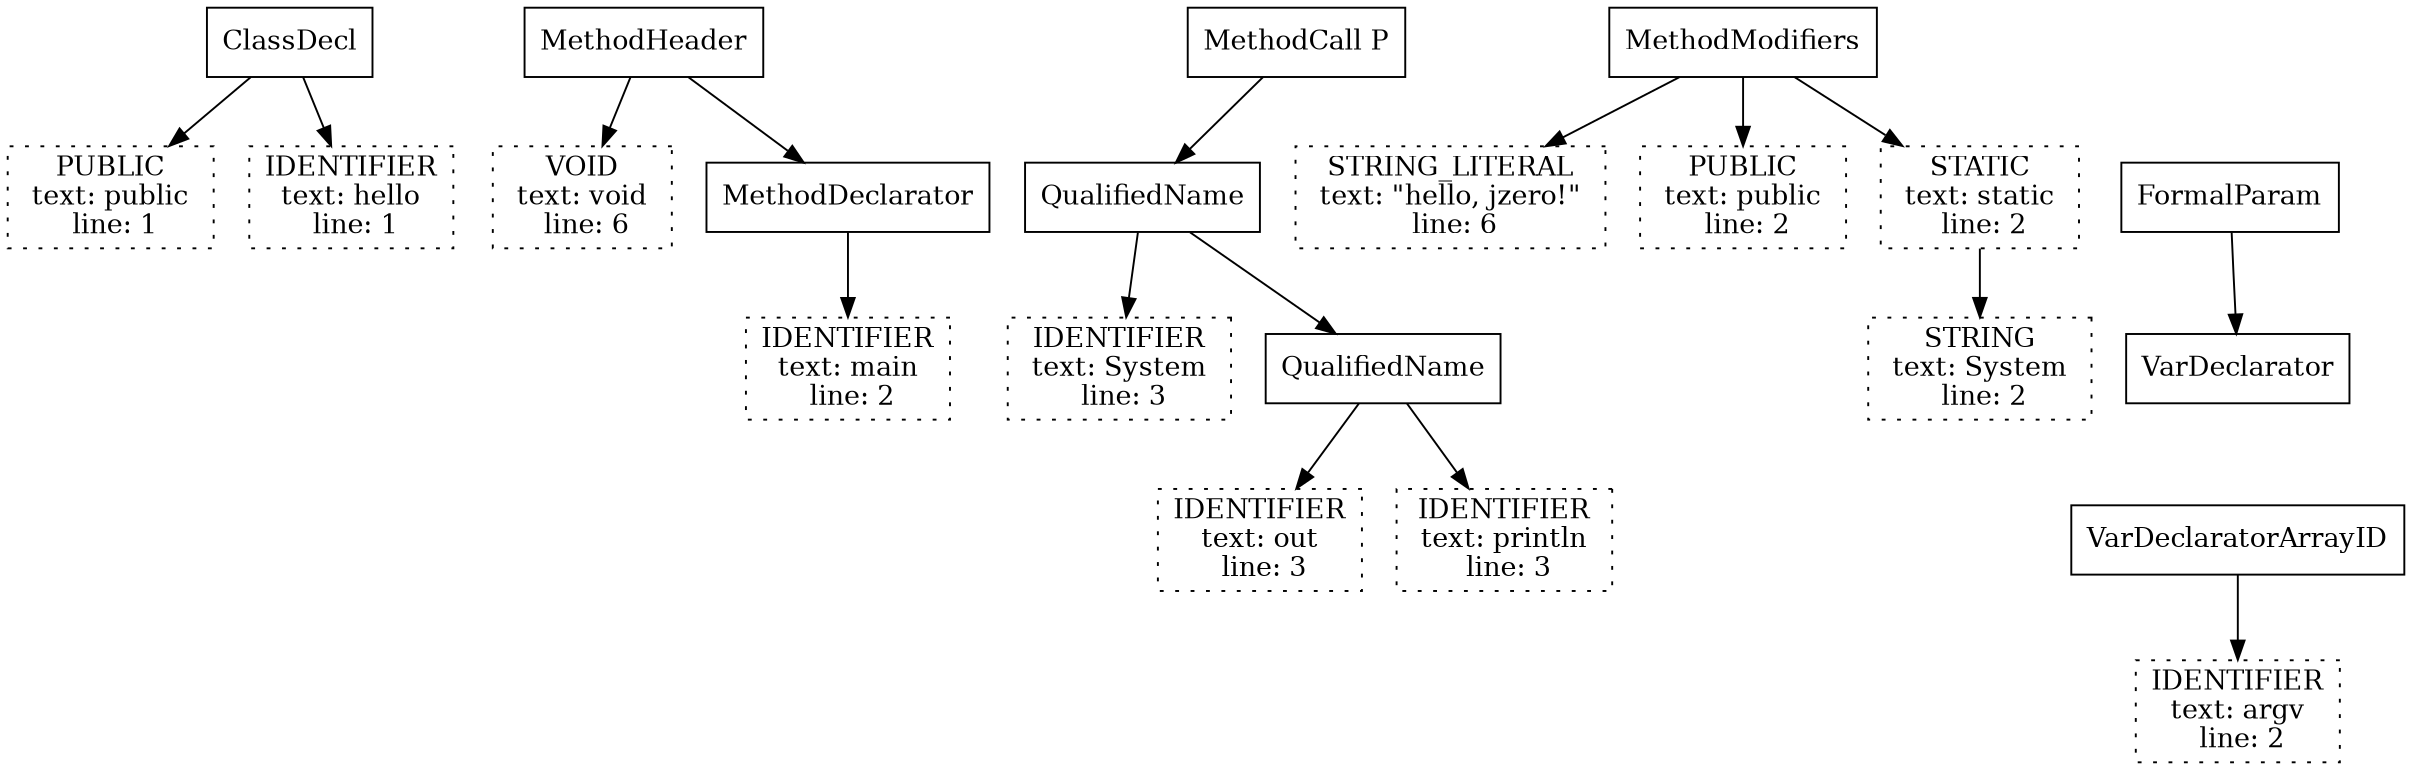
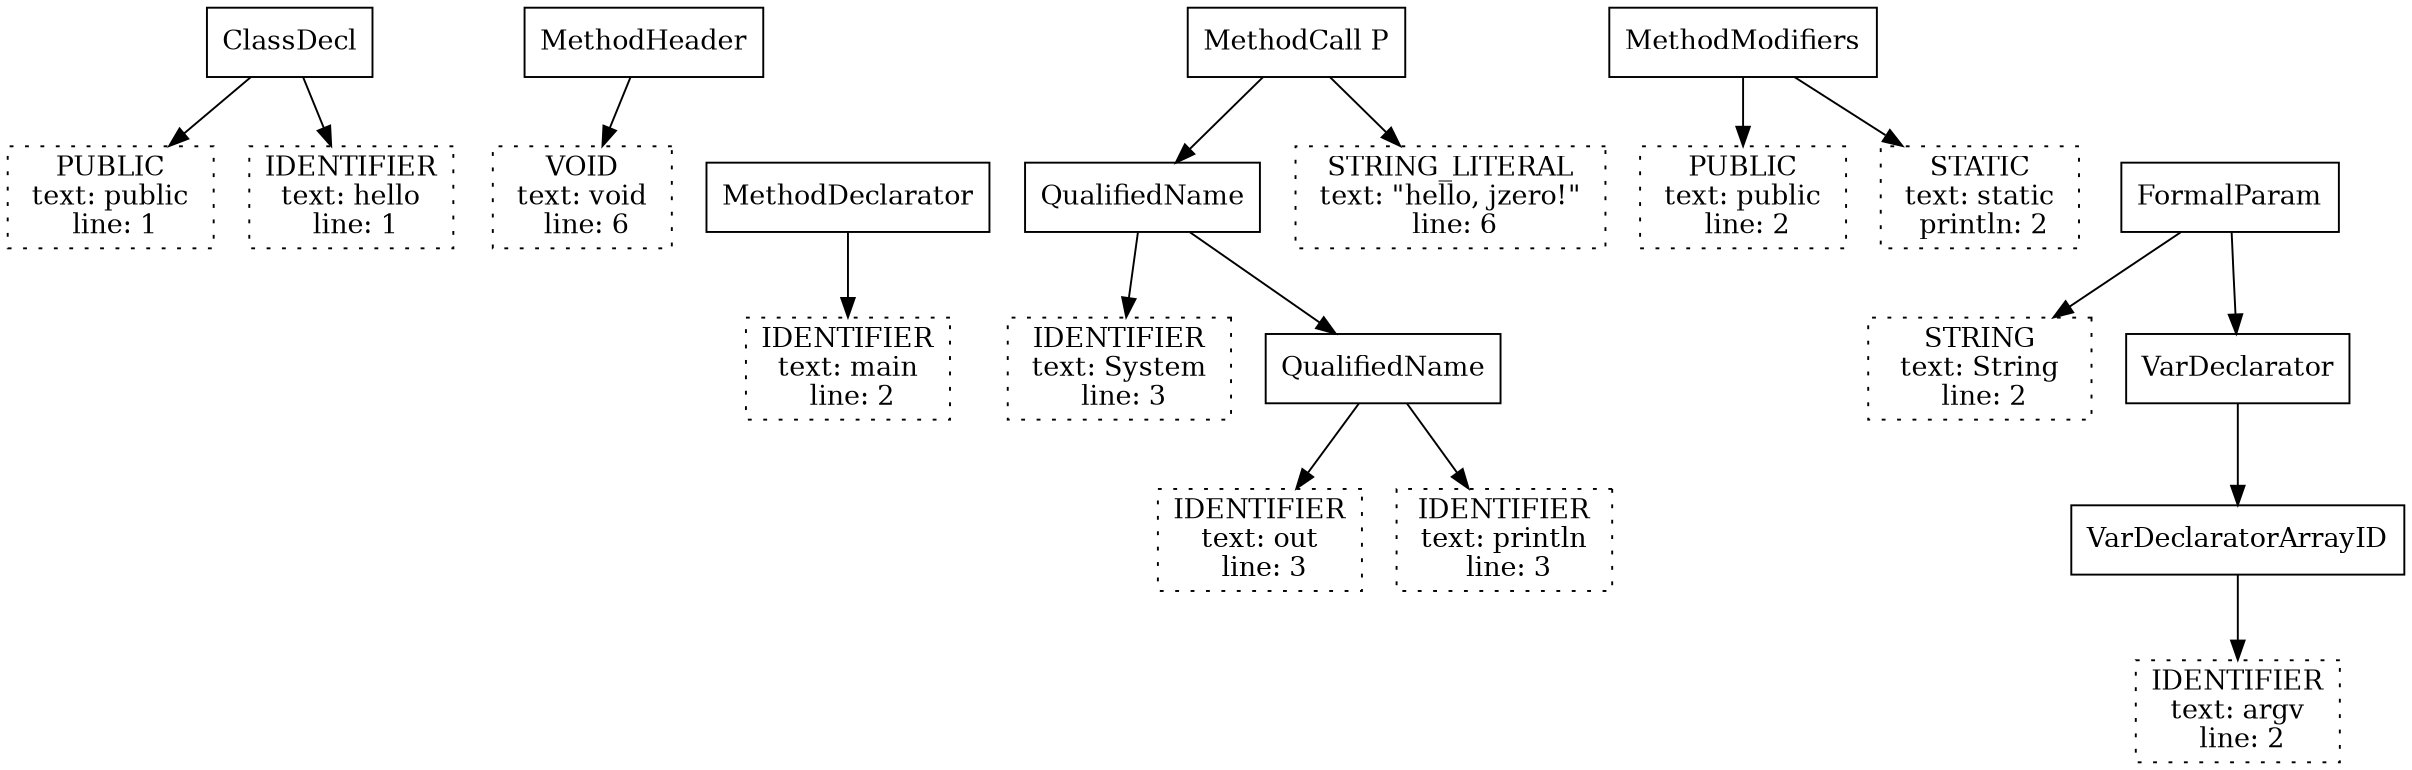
edge "MethodModifiers" -> "STRING_LITERAL": now "MethodCall P" -> "STRING_LITERAL"
edge "MethodHeader" -> "MethodDeclarator": removed
node "STATIC": text "line: 2" -> "println: 2"
edge "STATIC" -> "STRING": now "FormalParam" -> "STRING"
node "STRING": text "text: System" -> "text: String"
edge "VarDeclarator" -> "VarDeclaratorArrayID": added
